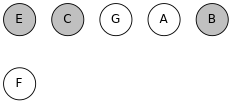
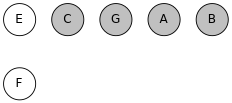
node "E": fillcolor gray -> white
node "G": fillcolor white -> gray
node "A": fillcolor white -> gray
